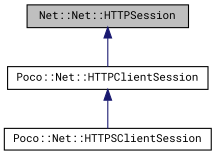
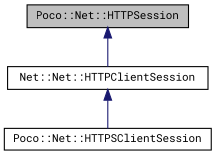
node "Net::Net::HTTPSession": label "Net::Net::HTTPSession" -> "Poco::Net::HTTPSession"
node "Poco::Net::HTTPClientSession": label "Poco::Net::HTTPClientSession" -> "Net::Net::HTTPClientSession"
